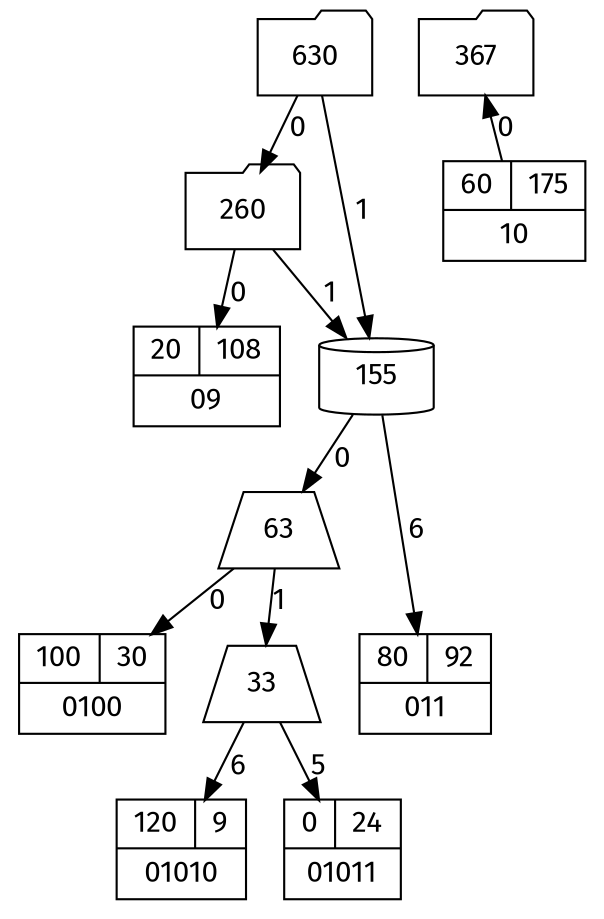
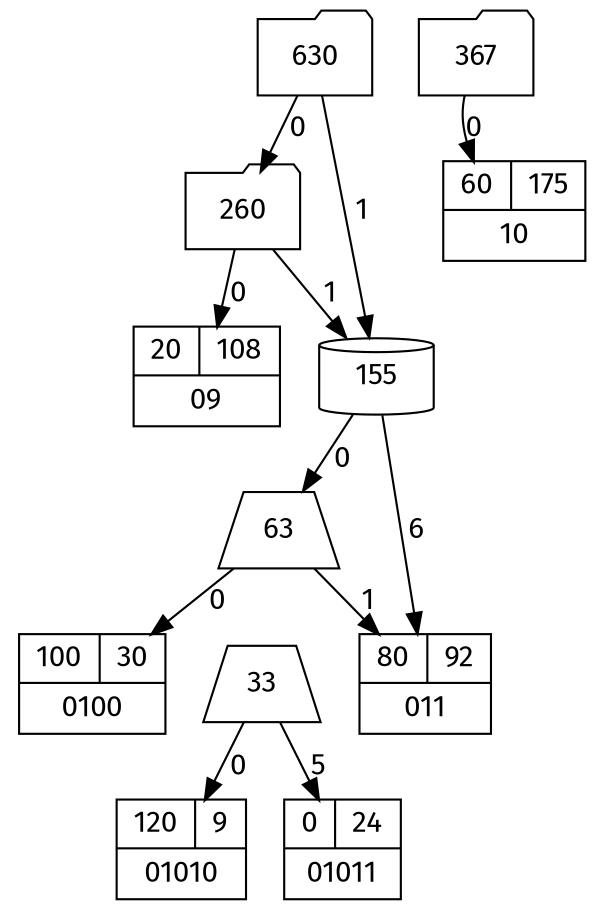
edge "60" -> "367": reversed
edge "63" -> "33": now "63" -> "80"
edge "33" -> "120": label "6" -> "0"
